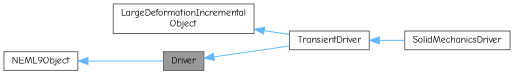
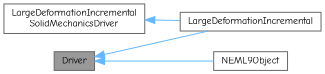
node "LargeDeformationIncremental Object": label "LargeDeformationIncremental Object" -> "LargeDeformationIncremental SolidMechanicsDriver"
node "TransientDriver": label "TransientDriver" -> "LargeDeformationIncremental"
node "SolidMechanicsDriver": removed
edge "Driver" -> "NEML9Object": reversed
